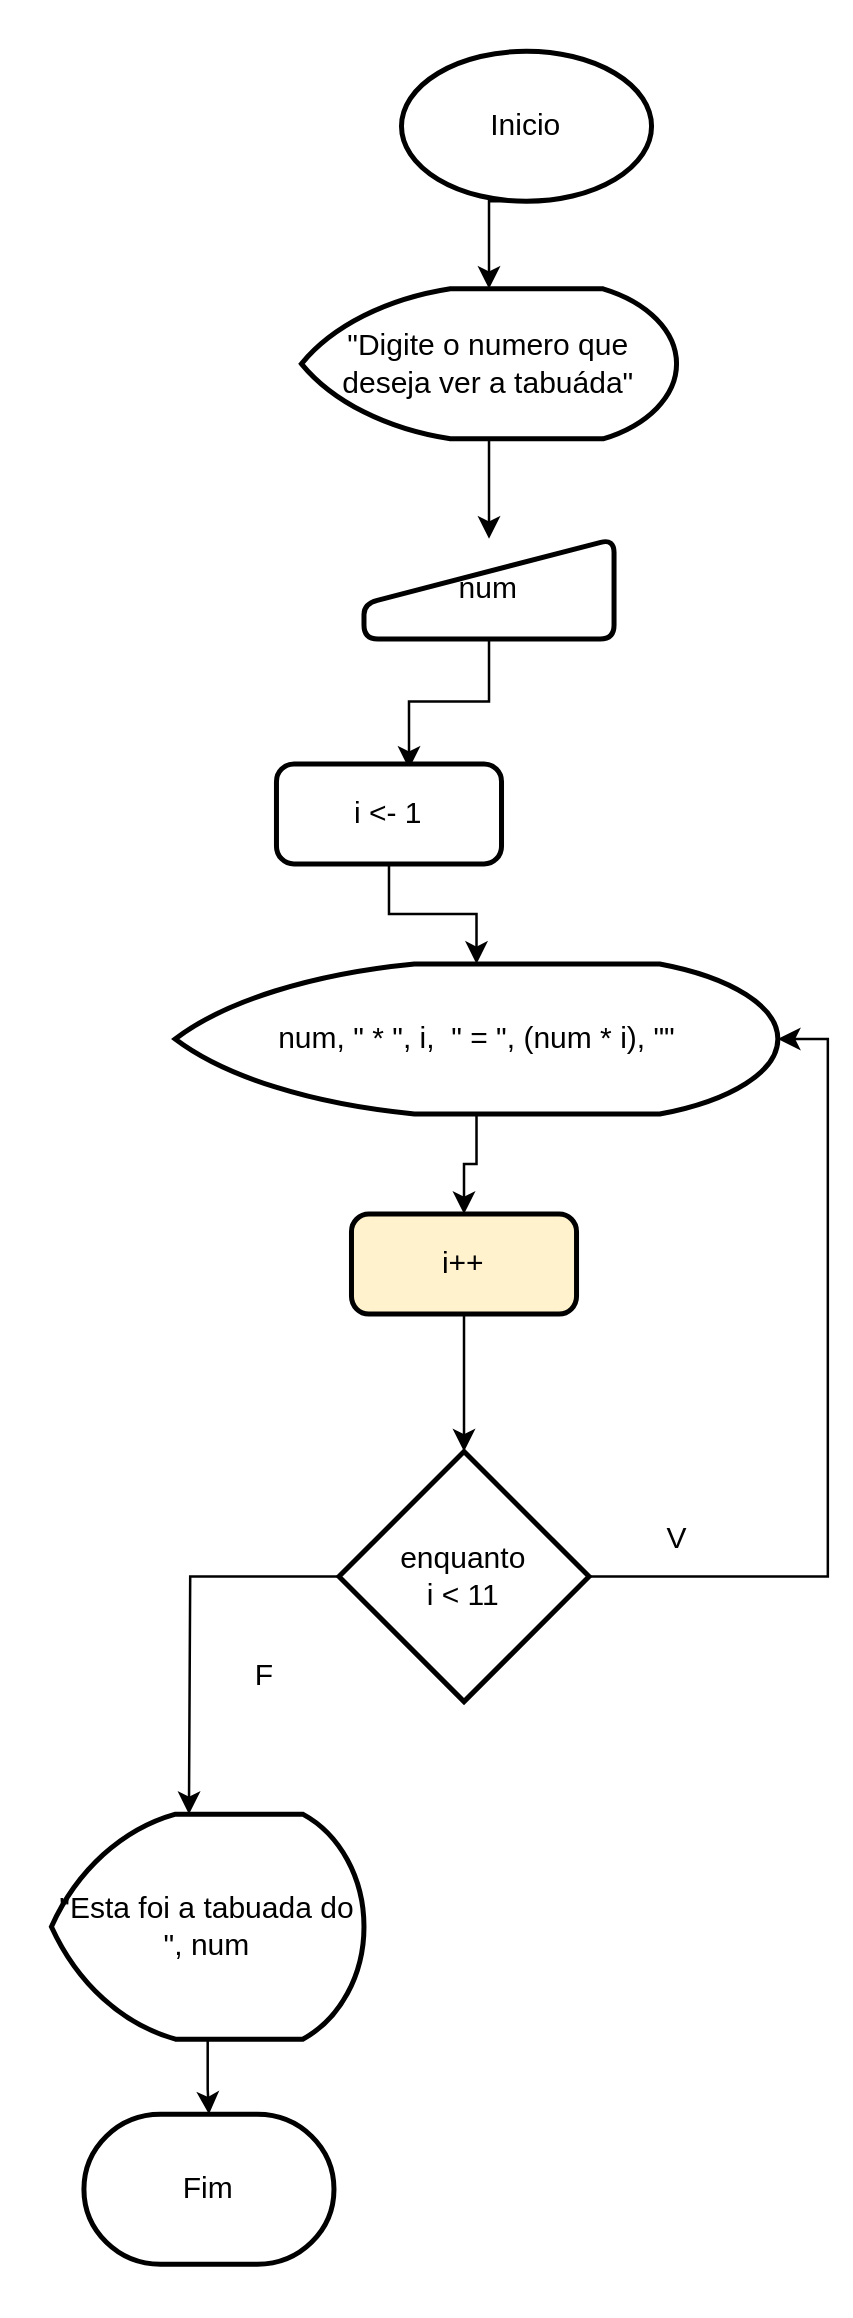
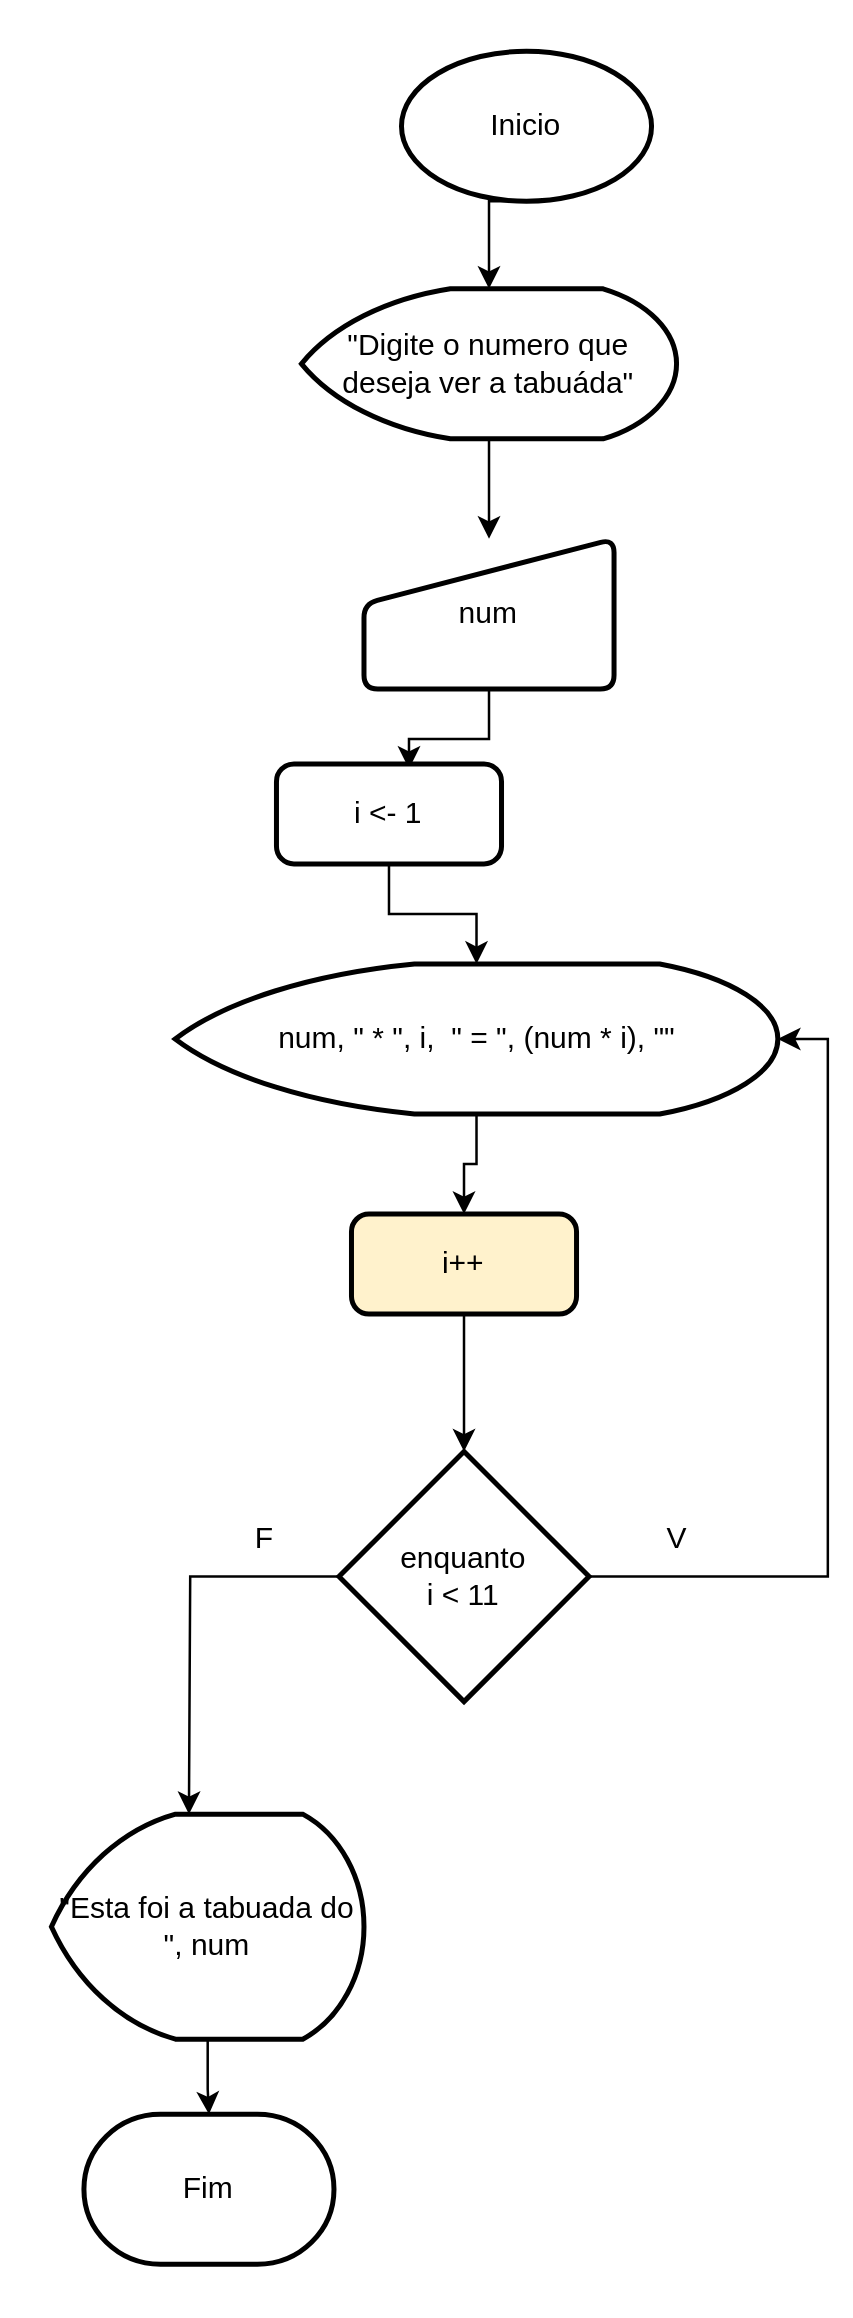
node "num": size 250x100 -> 250x150
node "F": moved (264, 1676) -> (264, 1539)
